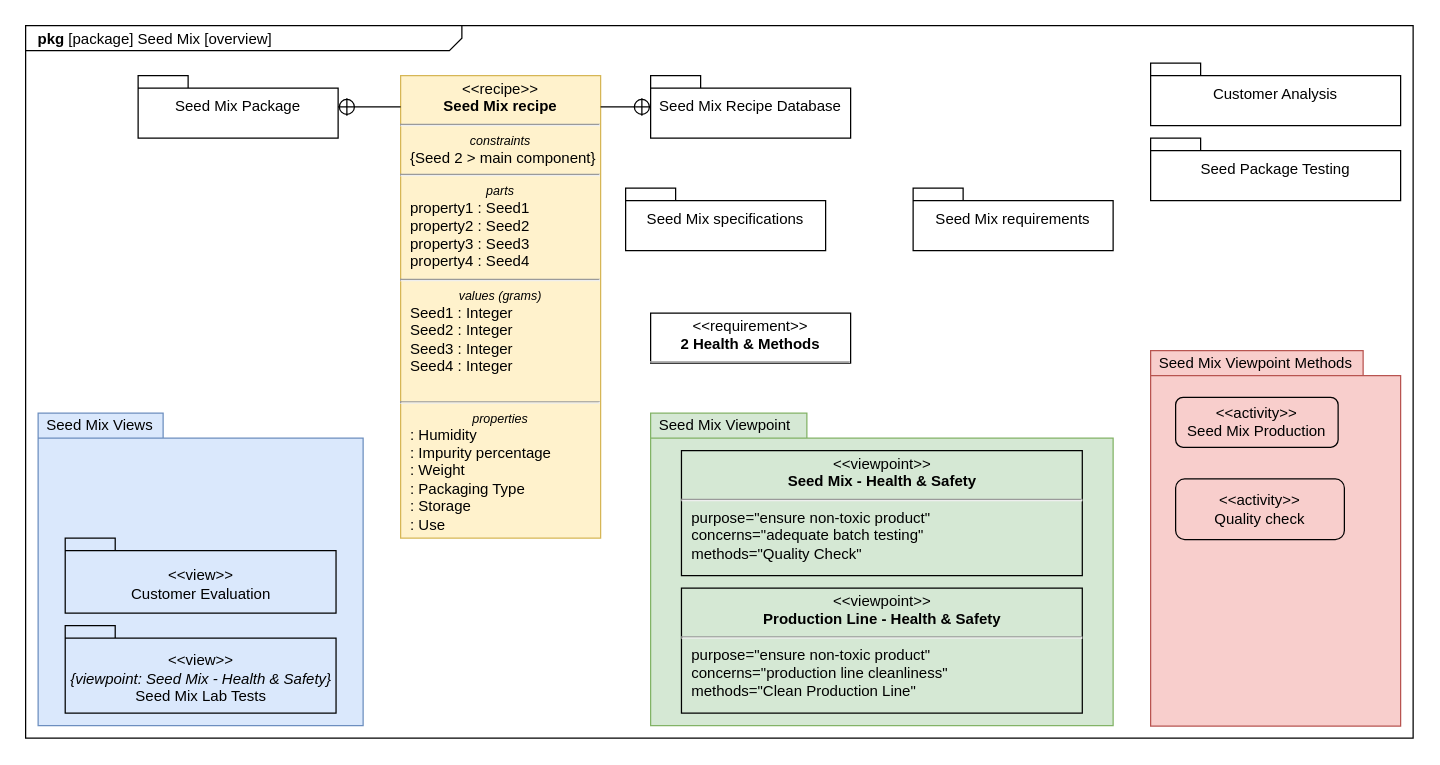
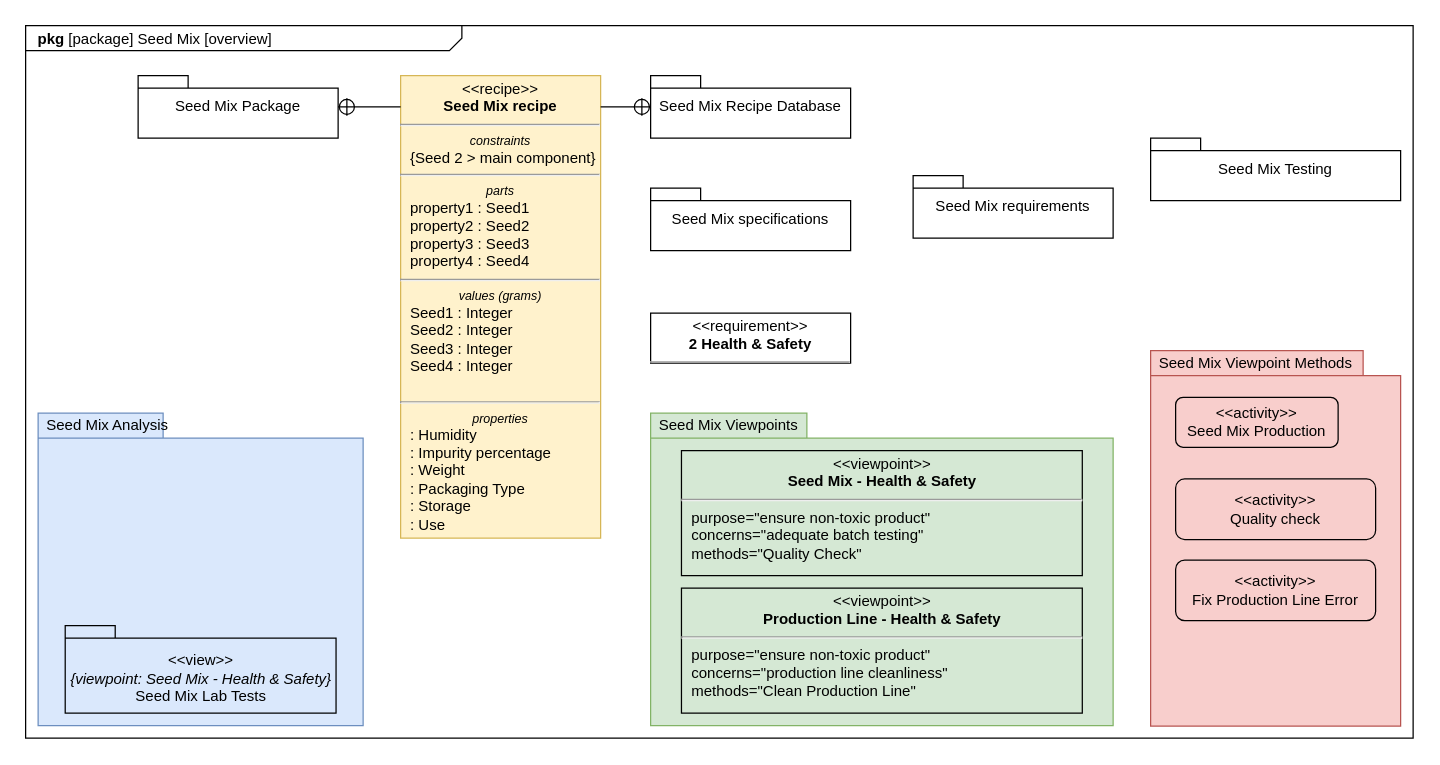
node "Customer Analysis": removed
node "Seed Package Testing": label "Seed Package Testing" -> "Seed Mix Testing"
node "Seed Mix specifications": moved (726, 219) -> (751, 219)
node "Seed Mix requirements": moved (1013, 219) -> (1013, 207)
node "<<requirement>> 2 Health & Methods": label "<<requirement>> 2 Health & Methods" -> "<<requirement>> 2 Health & Safety"
node "Seed Mix Views": label "Seed Mix Views" -> "Seed Mix Analysis"
node "Seed Mix Viewpoint": label "Seed Mix Viewpoint" -> "Seed Mix Viewpoints"
node "<<activity>> Quality check": size 169x61 -> 200x61
node "<<view>> Customer Evaluation": removed
node "<<activity>> Fix Production Line Error": added
